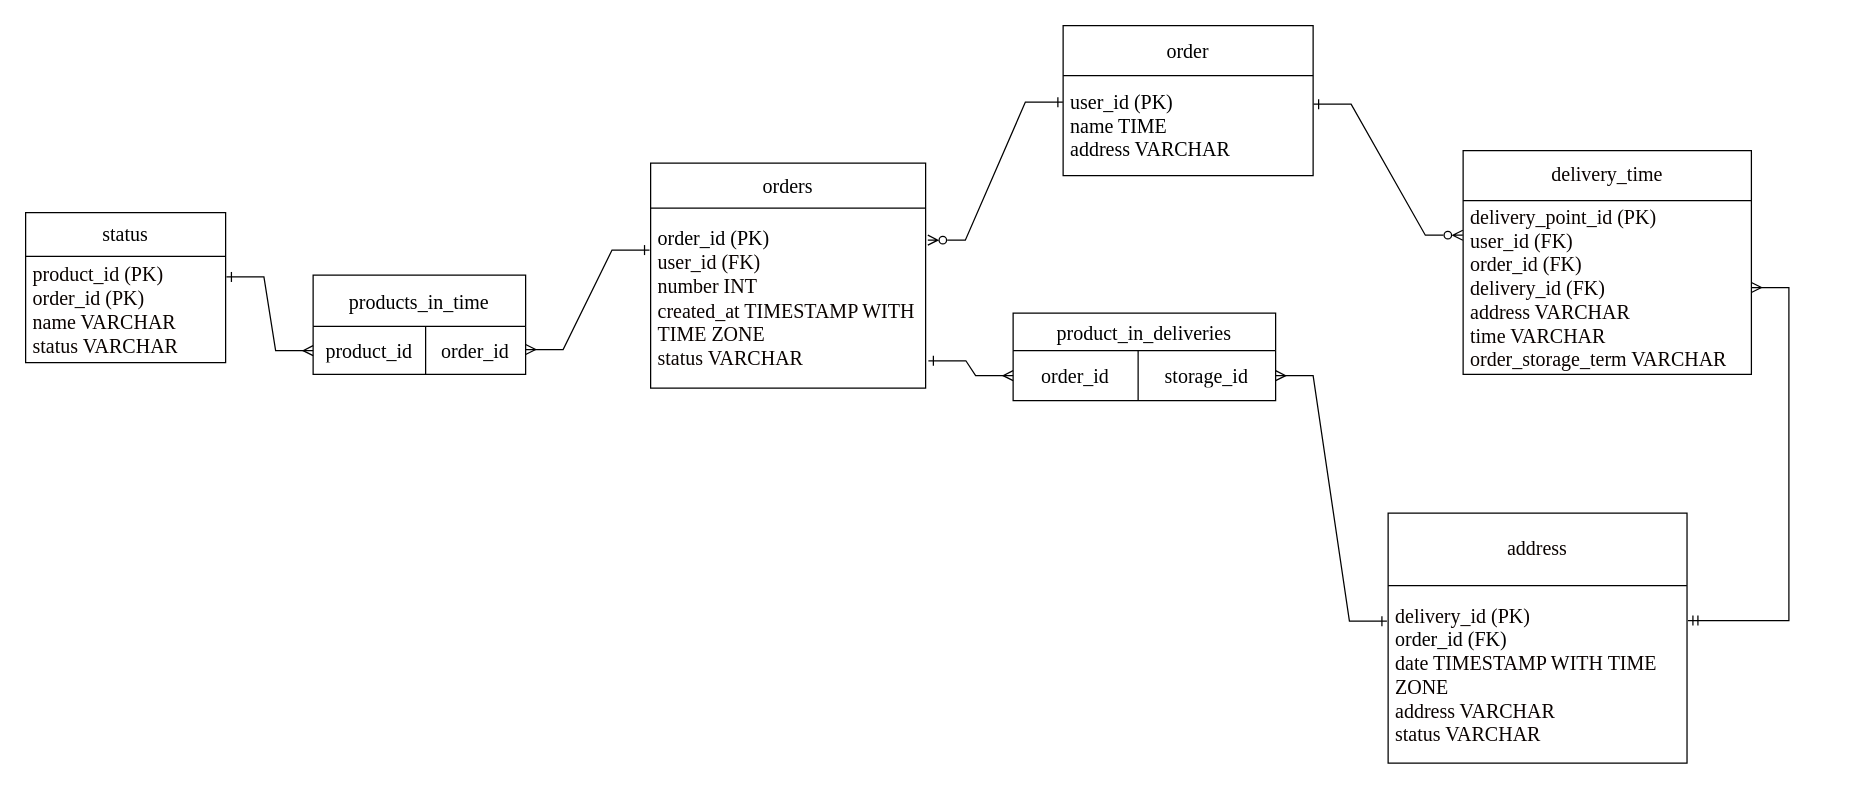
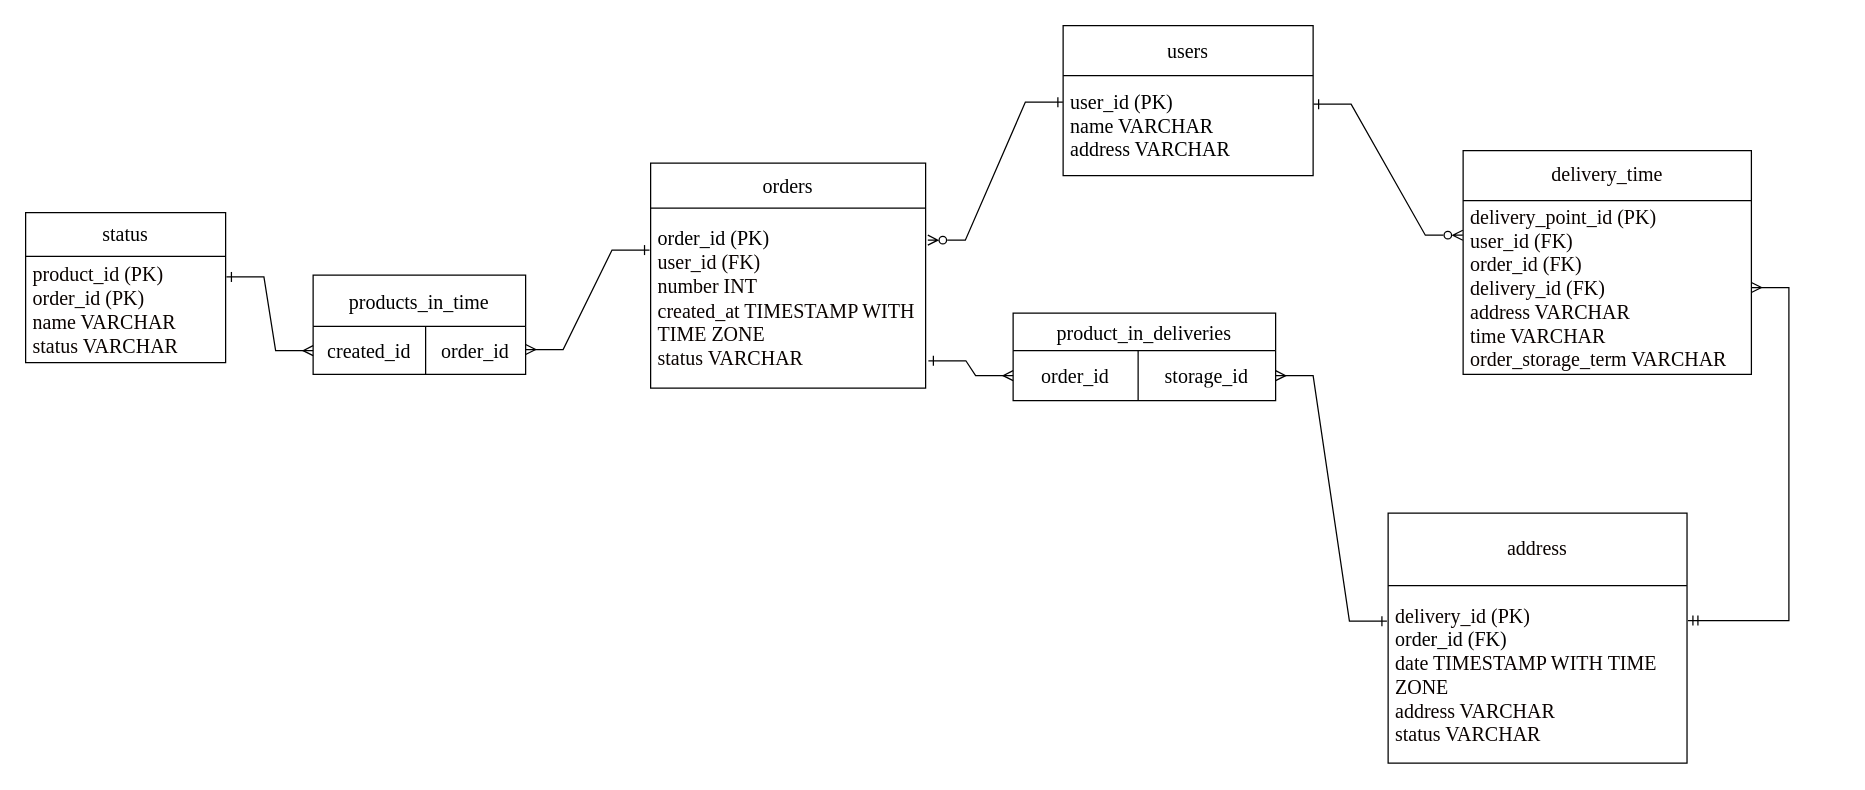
node "order": label "order" -> "users"
node "user_id (PK) name TIME address VARCHAR": label "user_id (PK) name TIME address VARCHAR" -> "user_id (PK) name VARCHAR address VARCHAR"
node "product_id": label "product_id" -> "created_id"
